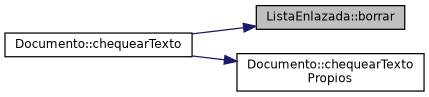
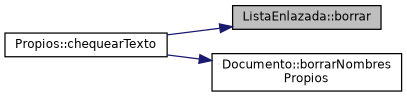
node "Documento::chequearTexto": label "Documento::chequearTexto" -> "Propios::chequearTexto"
node "Documento::chequearTexto Propios": label "Documento::chequearTexto Propios" -> "Documento::borrarNombres Propios"
